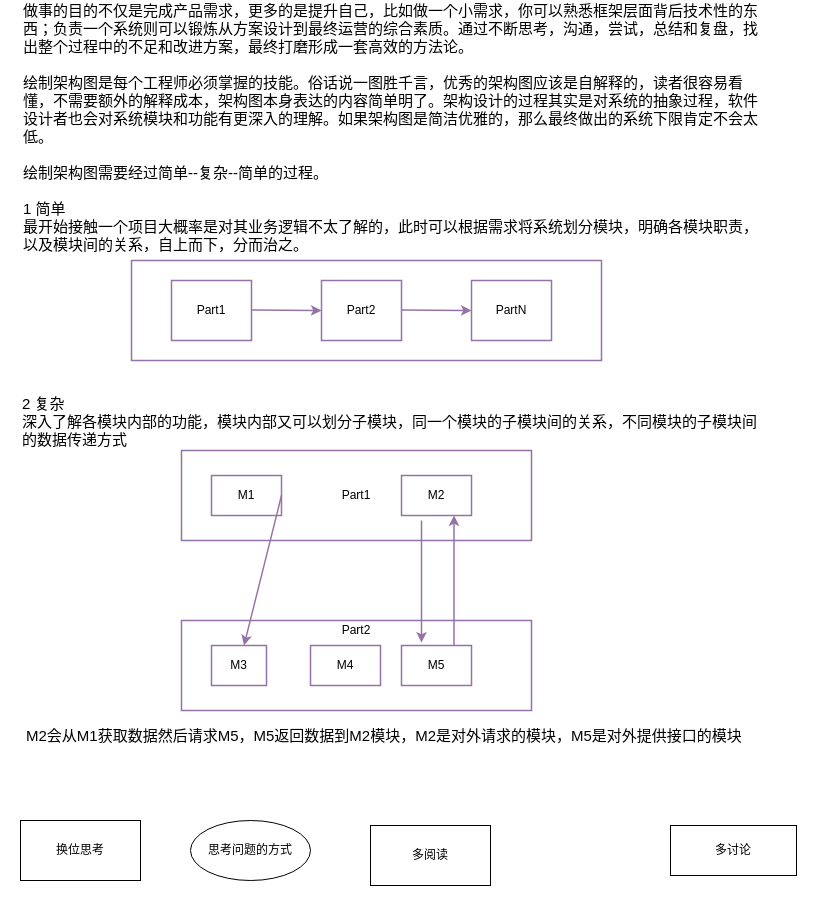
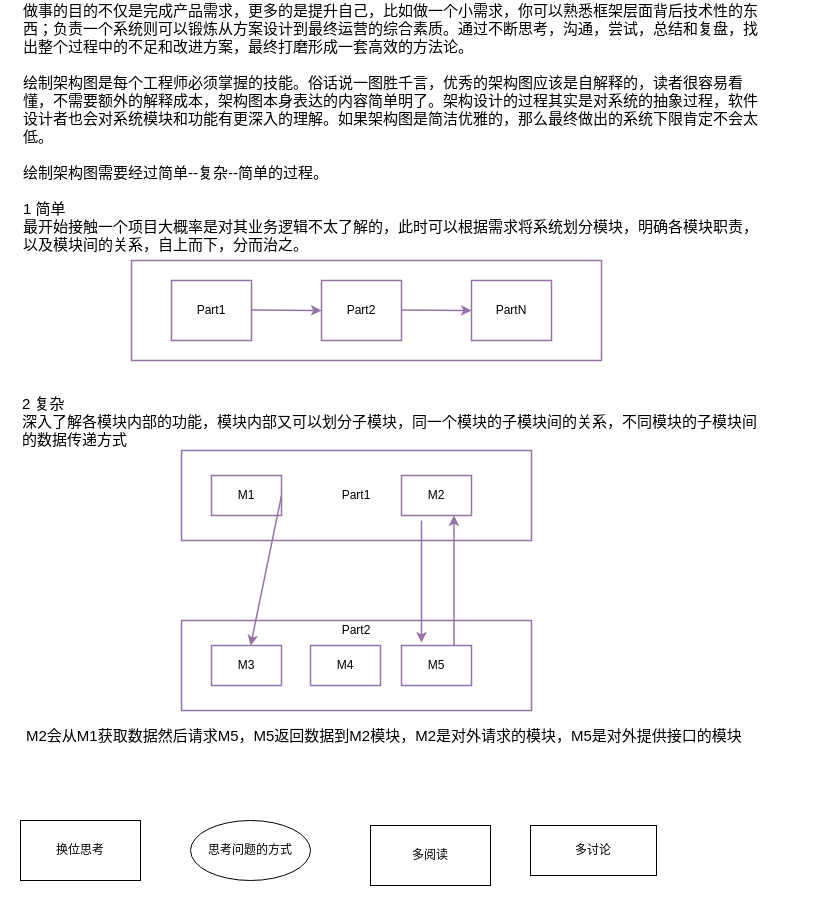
node "M3": size 55x40 -> 70x40
node "多讨论": moved (734, 851) -> (594, 851)
